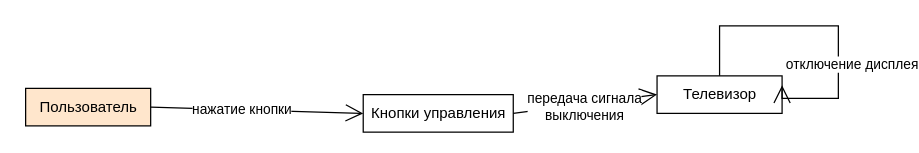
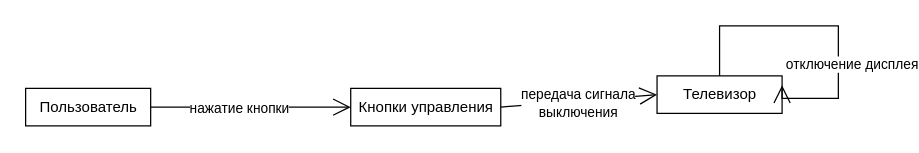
node "Пользователь": fillcolor #ffe6cc -> #ffffff
node "Кнопки управления": moved (438, 113) -> (426, 107)
